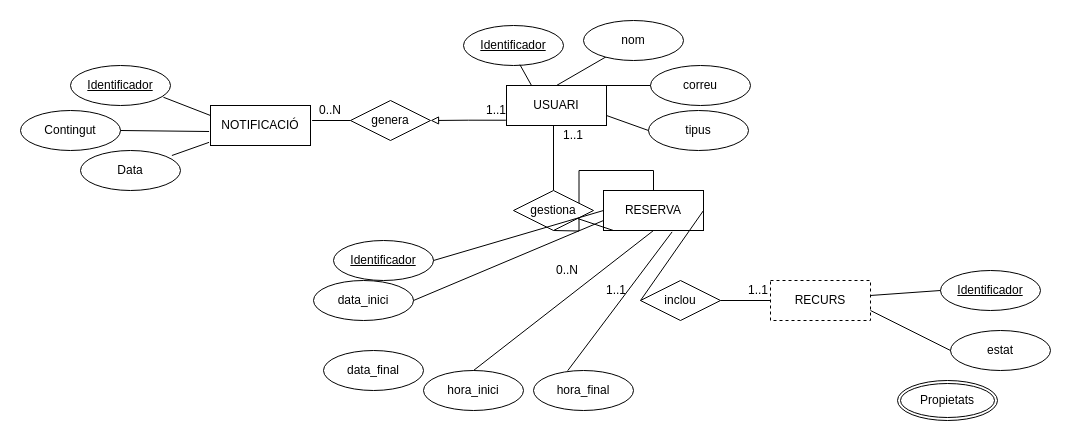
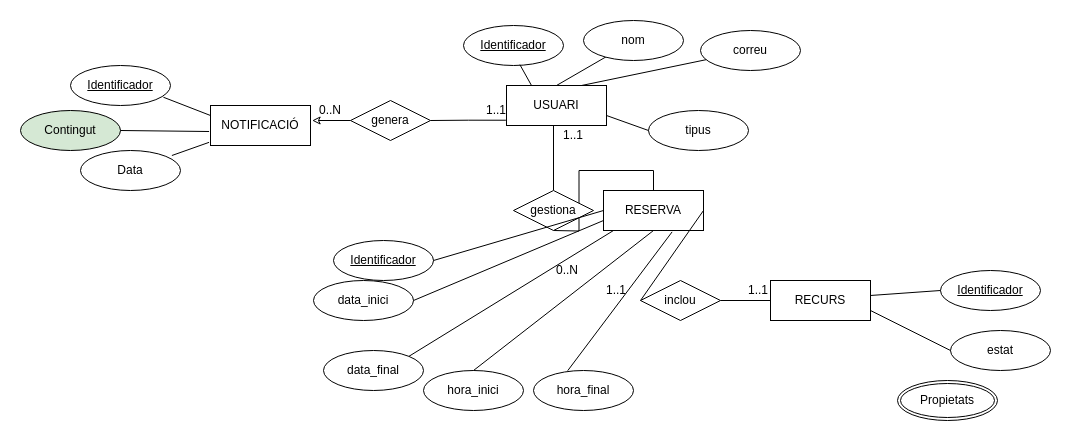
node "correu": moved (701, 86) -> (751, 51)
edge "USUARI" -> "genera": arrowhead block -> none
edge "genera" -- "NOTIFICACIÓ": arrowhead none -> classic
node "Contingut": fillcolor #ffffff -> #d5e8d4
edge "gestiona" -- "RESERVA": now "data_final" -- "RESERVA"
node "RECURS": style dashed -> solid
